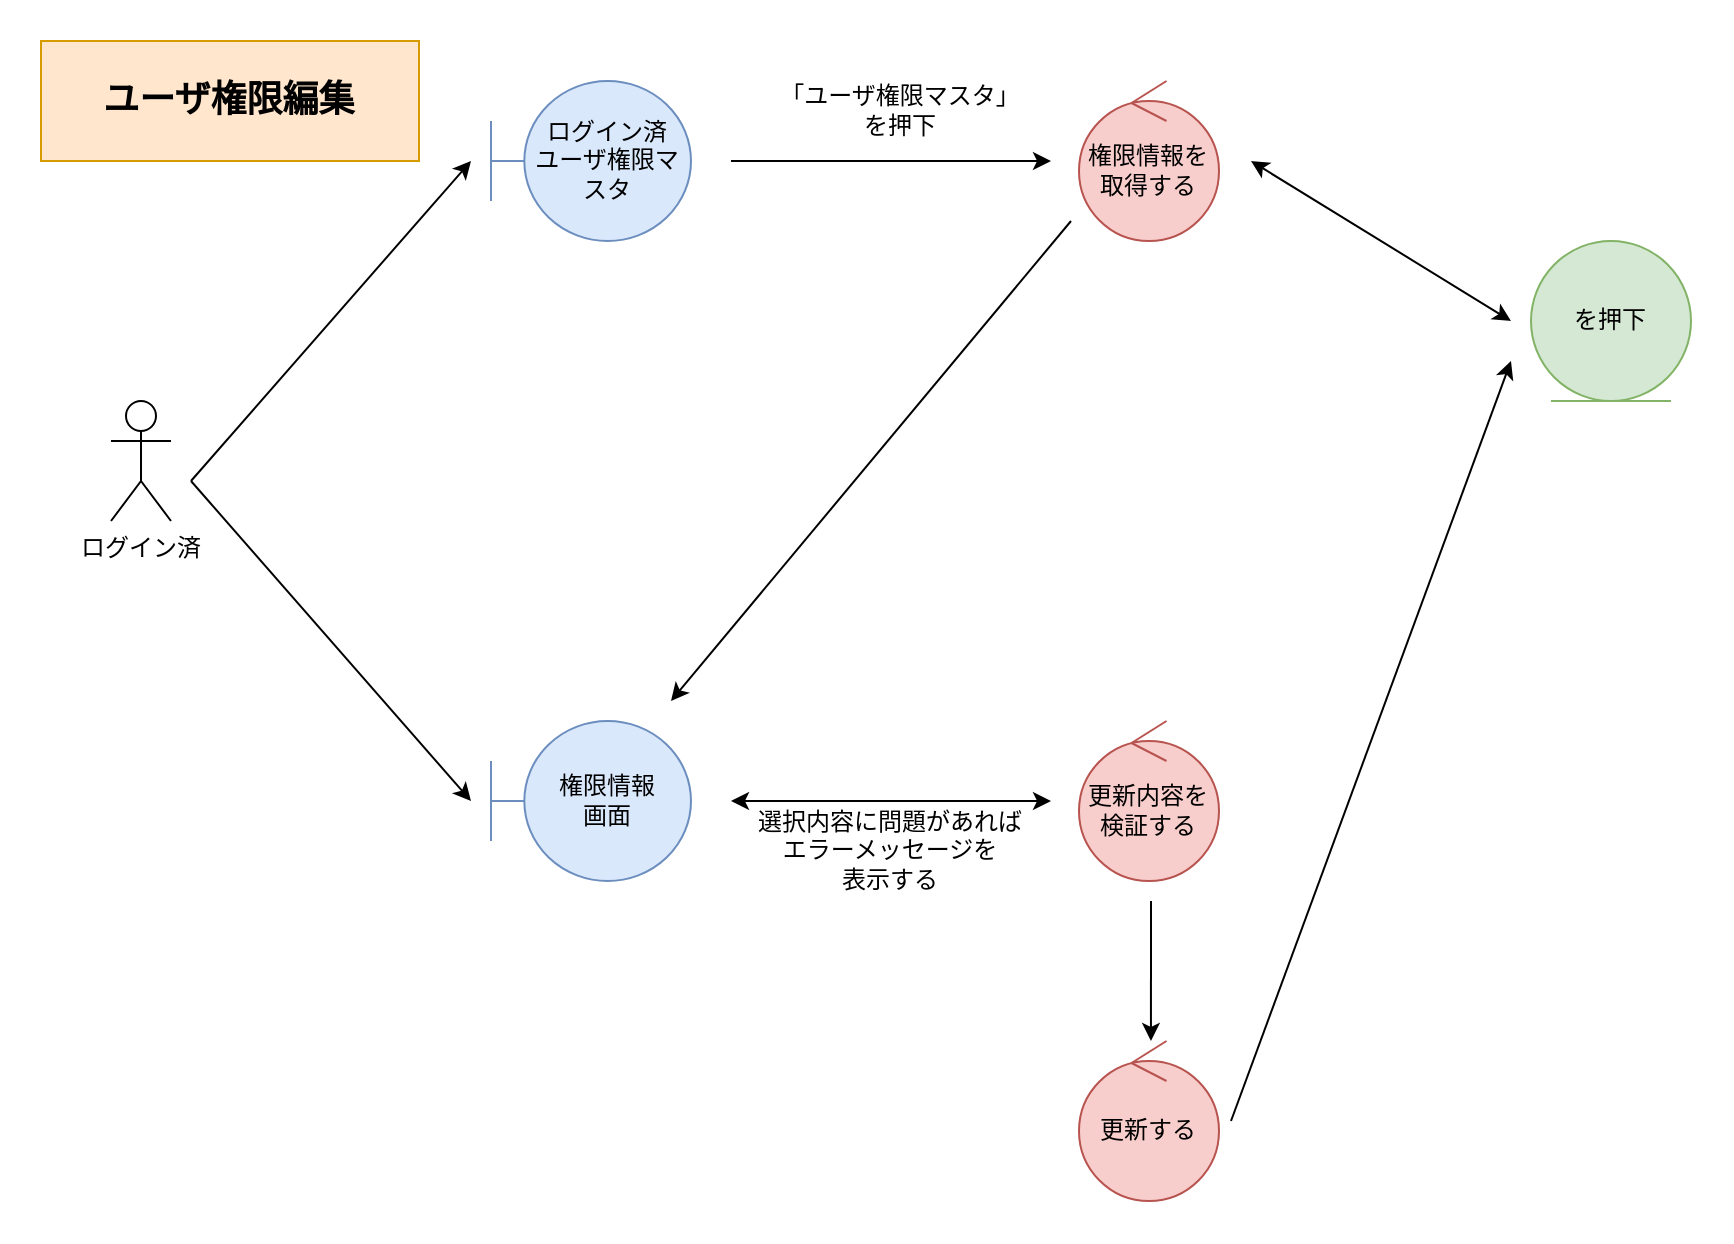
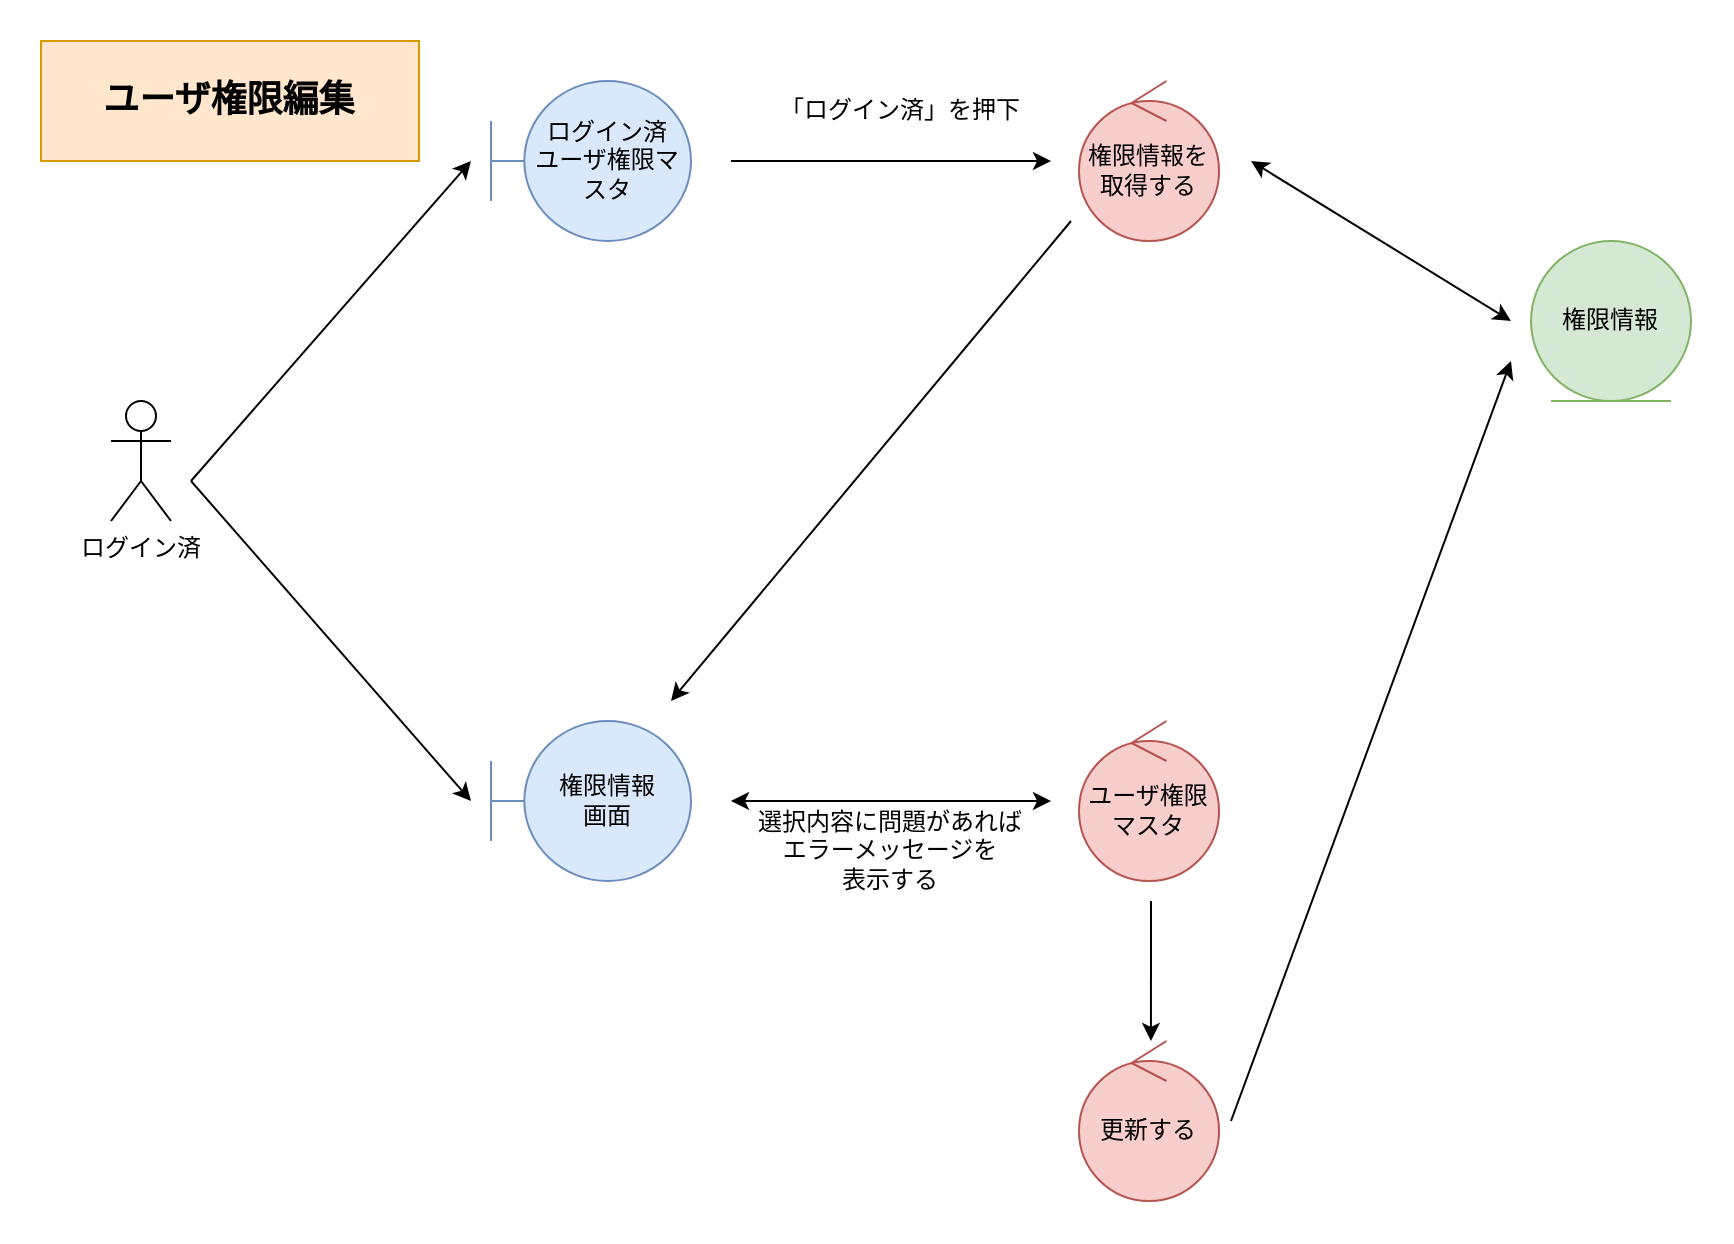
node "「ユーザ権限マスタ」を押下": label "「ユーザ権限マスタ」を押下" -> "「ログイン済」を押下"
node "を押下": label "を押下" -> "権限情報"
node "更新内容を検証する": label "更新内容を検証する" -> "ユーザ権限マスタ"
